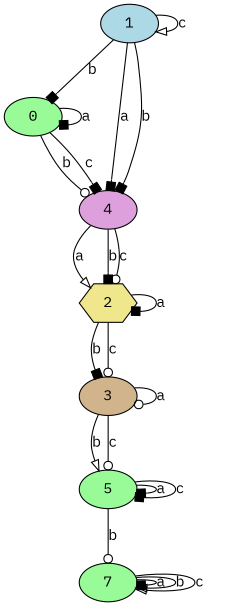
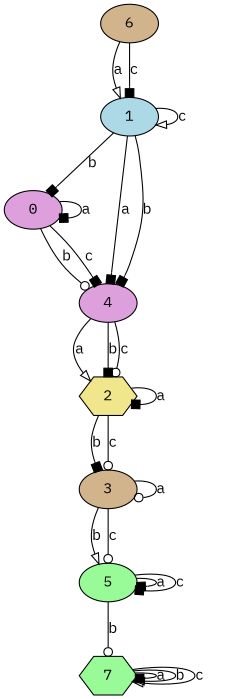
node "6": added
node "0": fillcolor palegreen -> plum
node "7": shape ellipse -> hexagon
